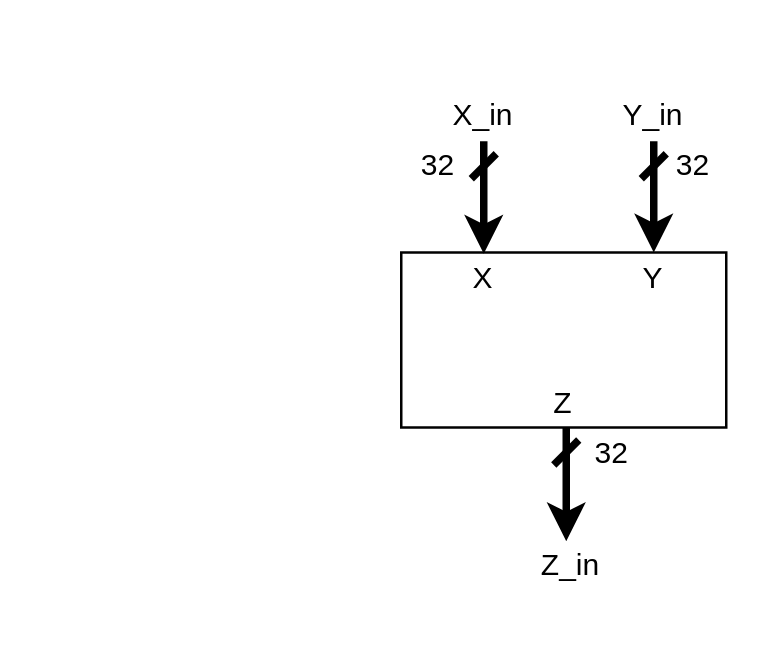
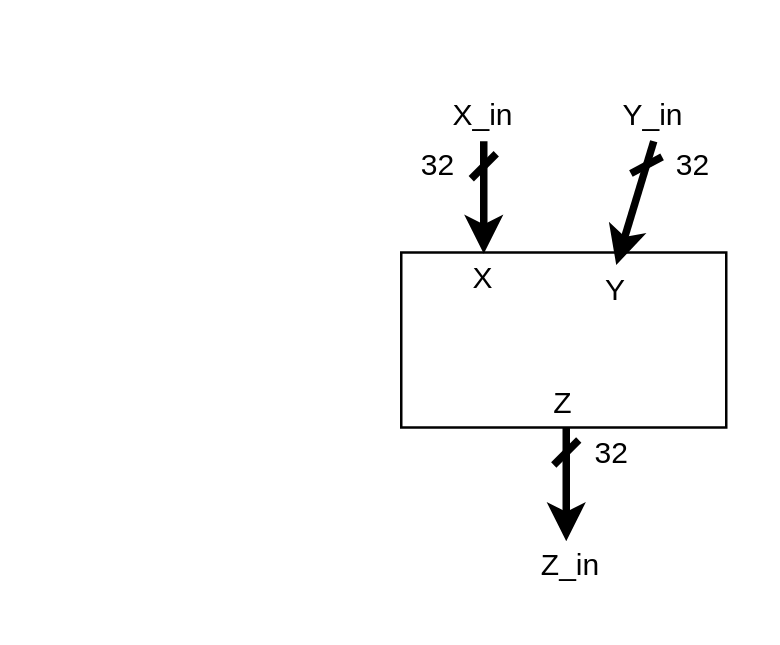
node "Y": moved (654, 278) -> (616, 290)
